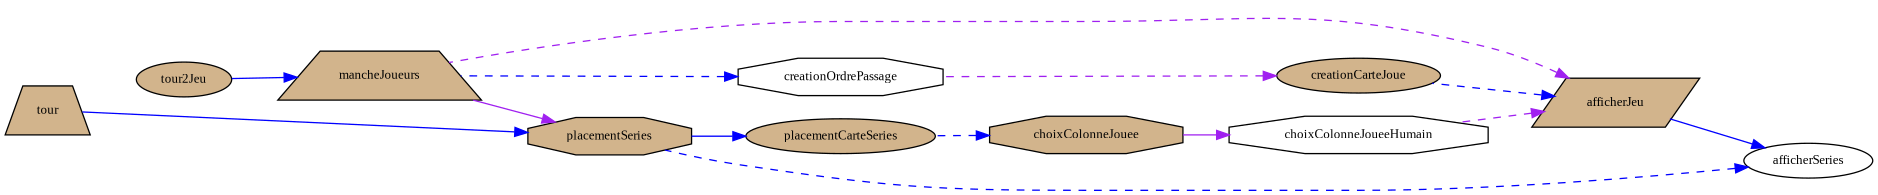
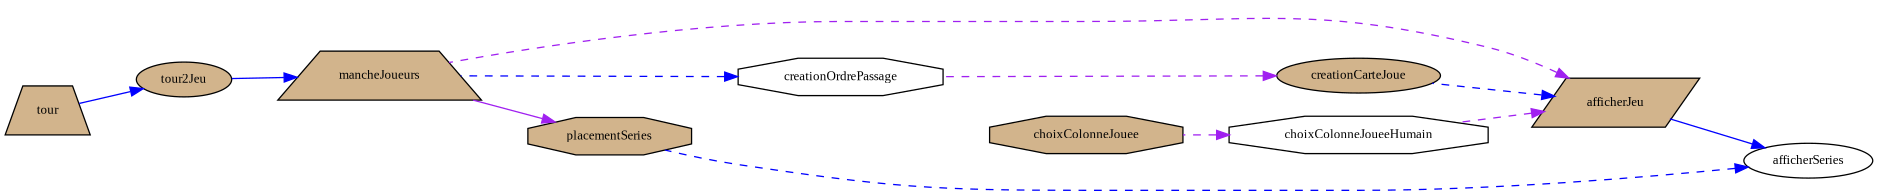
edge "tour" -> "placementSeries": now "tour" -> "tour2Jeu"
edge "choixColonneJouee" -> "choixColonneJoueeHumain": style solid -> dashed
node "placementCarteSeries": removed
